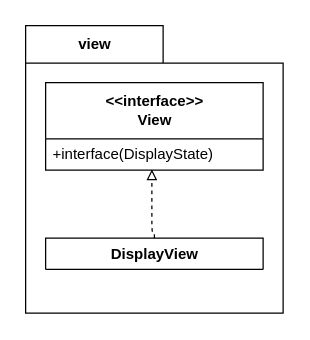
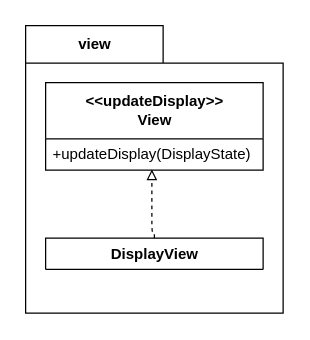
node "<<interface>> View": label "<<interface>> View" -> "<<updateDisplay>> View"
node "+interface(DisplayState)": label "+interface(DisplayState)" -> "+updateDisplay(DisplayState)"
